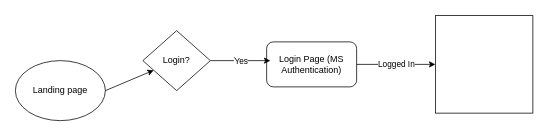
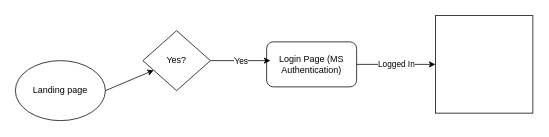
node "Login?": label "Login?" -> "Yes?"
